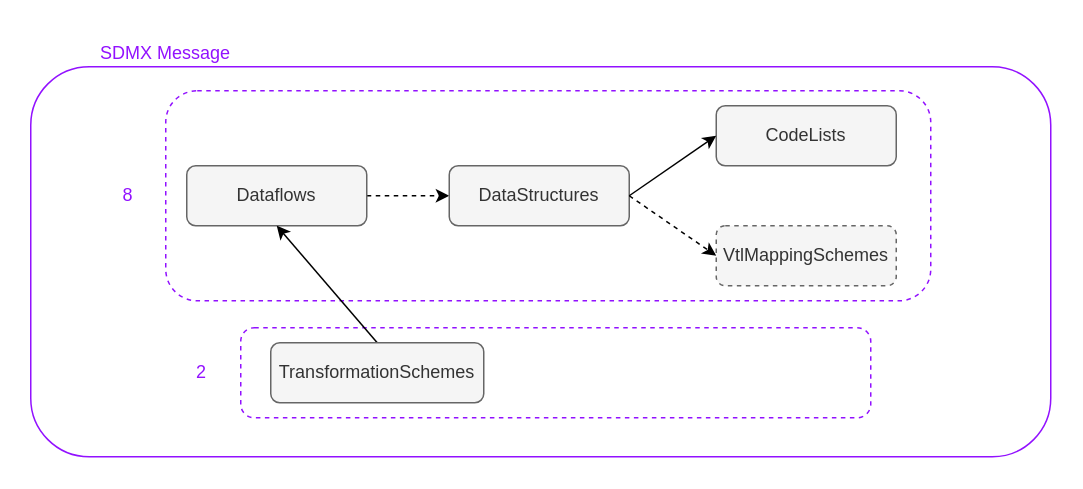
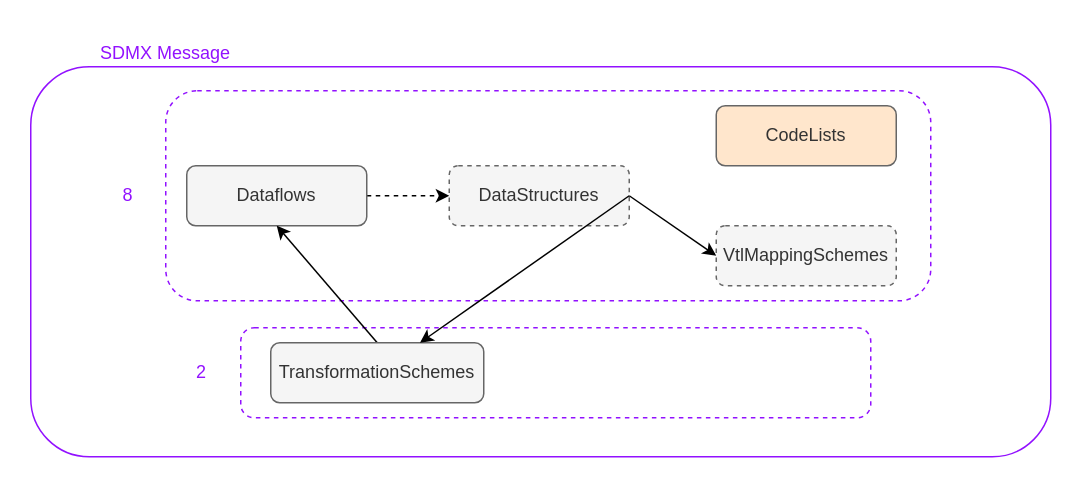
node "CodeLists": fillcolor #f5f5f5 -> #ffe6cc
edge "DataStructures" -> "CodeLists": now "DataStructures" -> "TransformationSchemes"
node "DataStructures": style solid -> dashed
edge "DataStructures" -> "VtlMappingSchemes": style dashed -> solid
